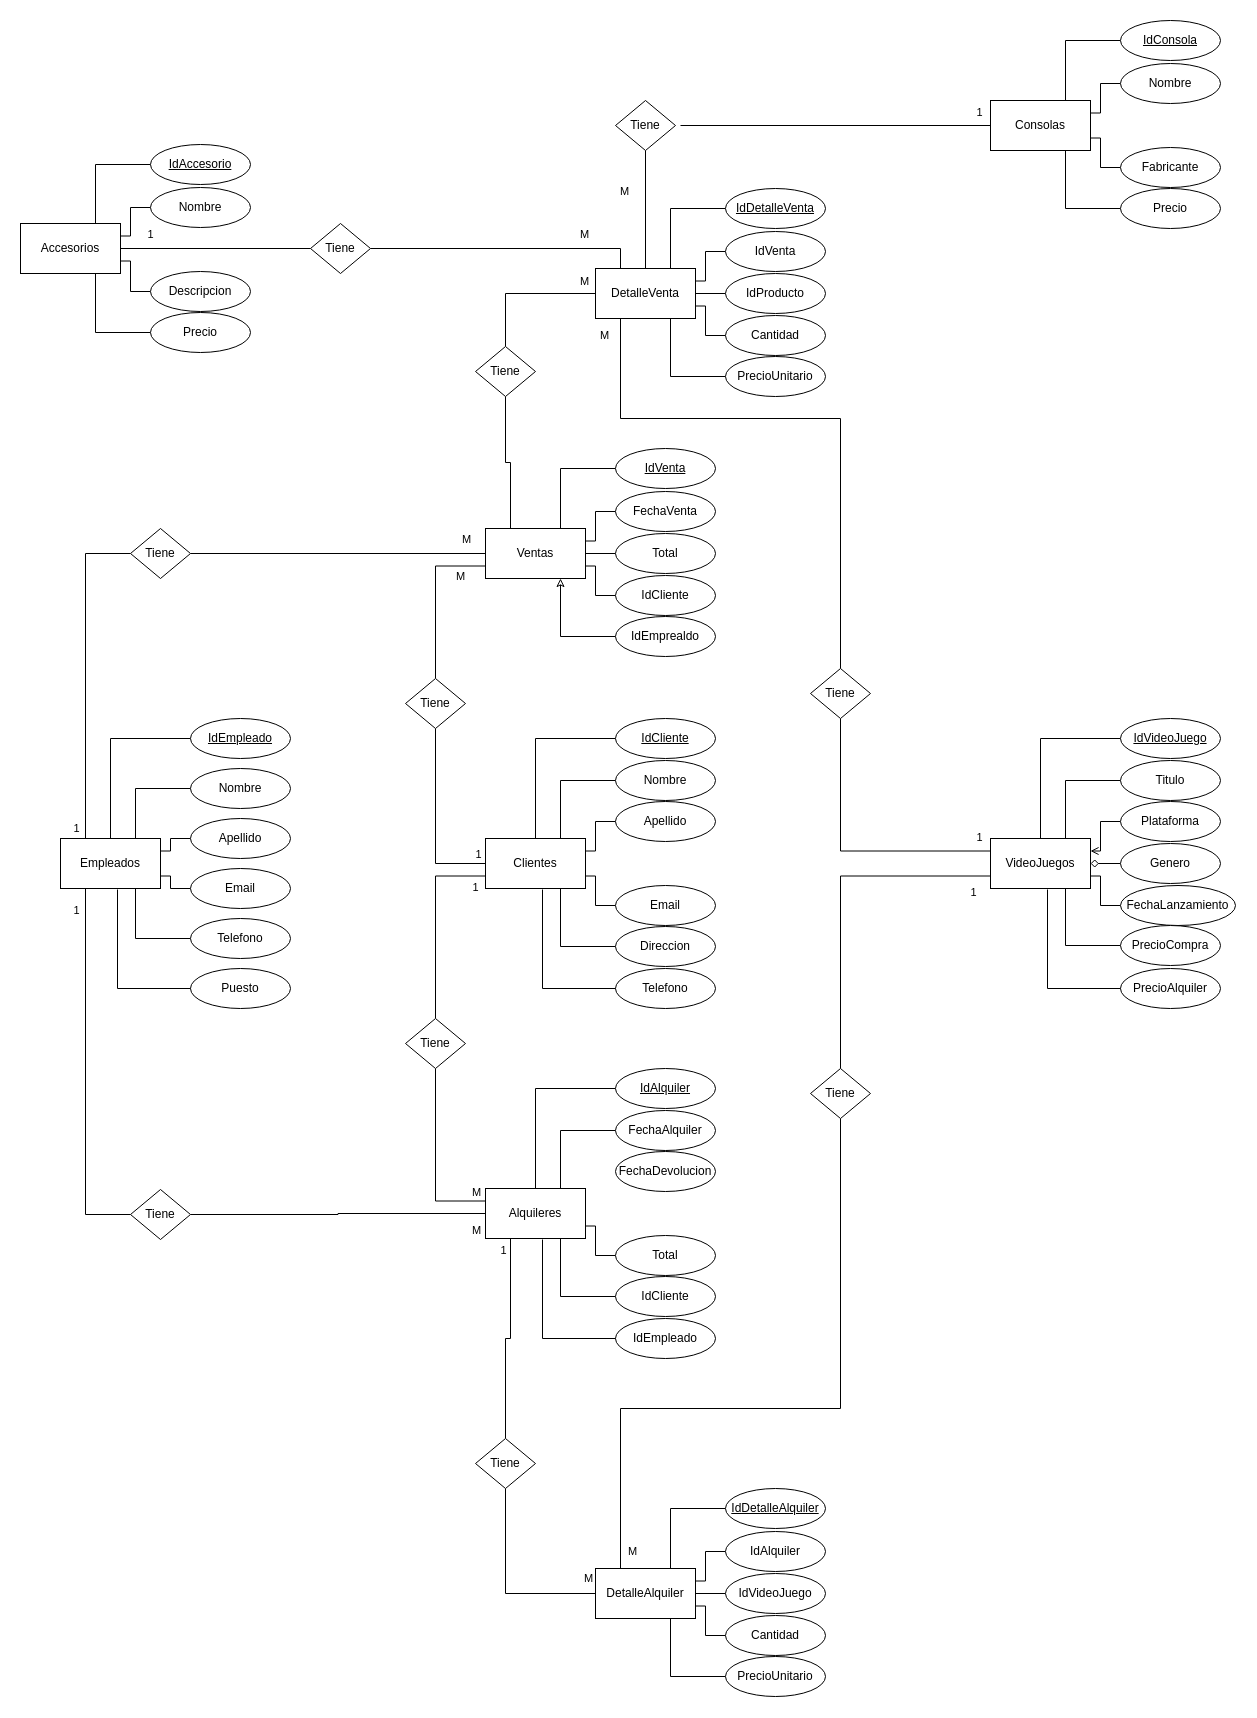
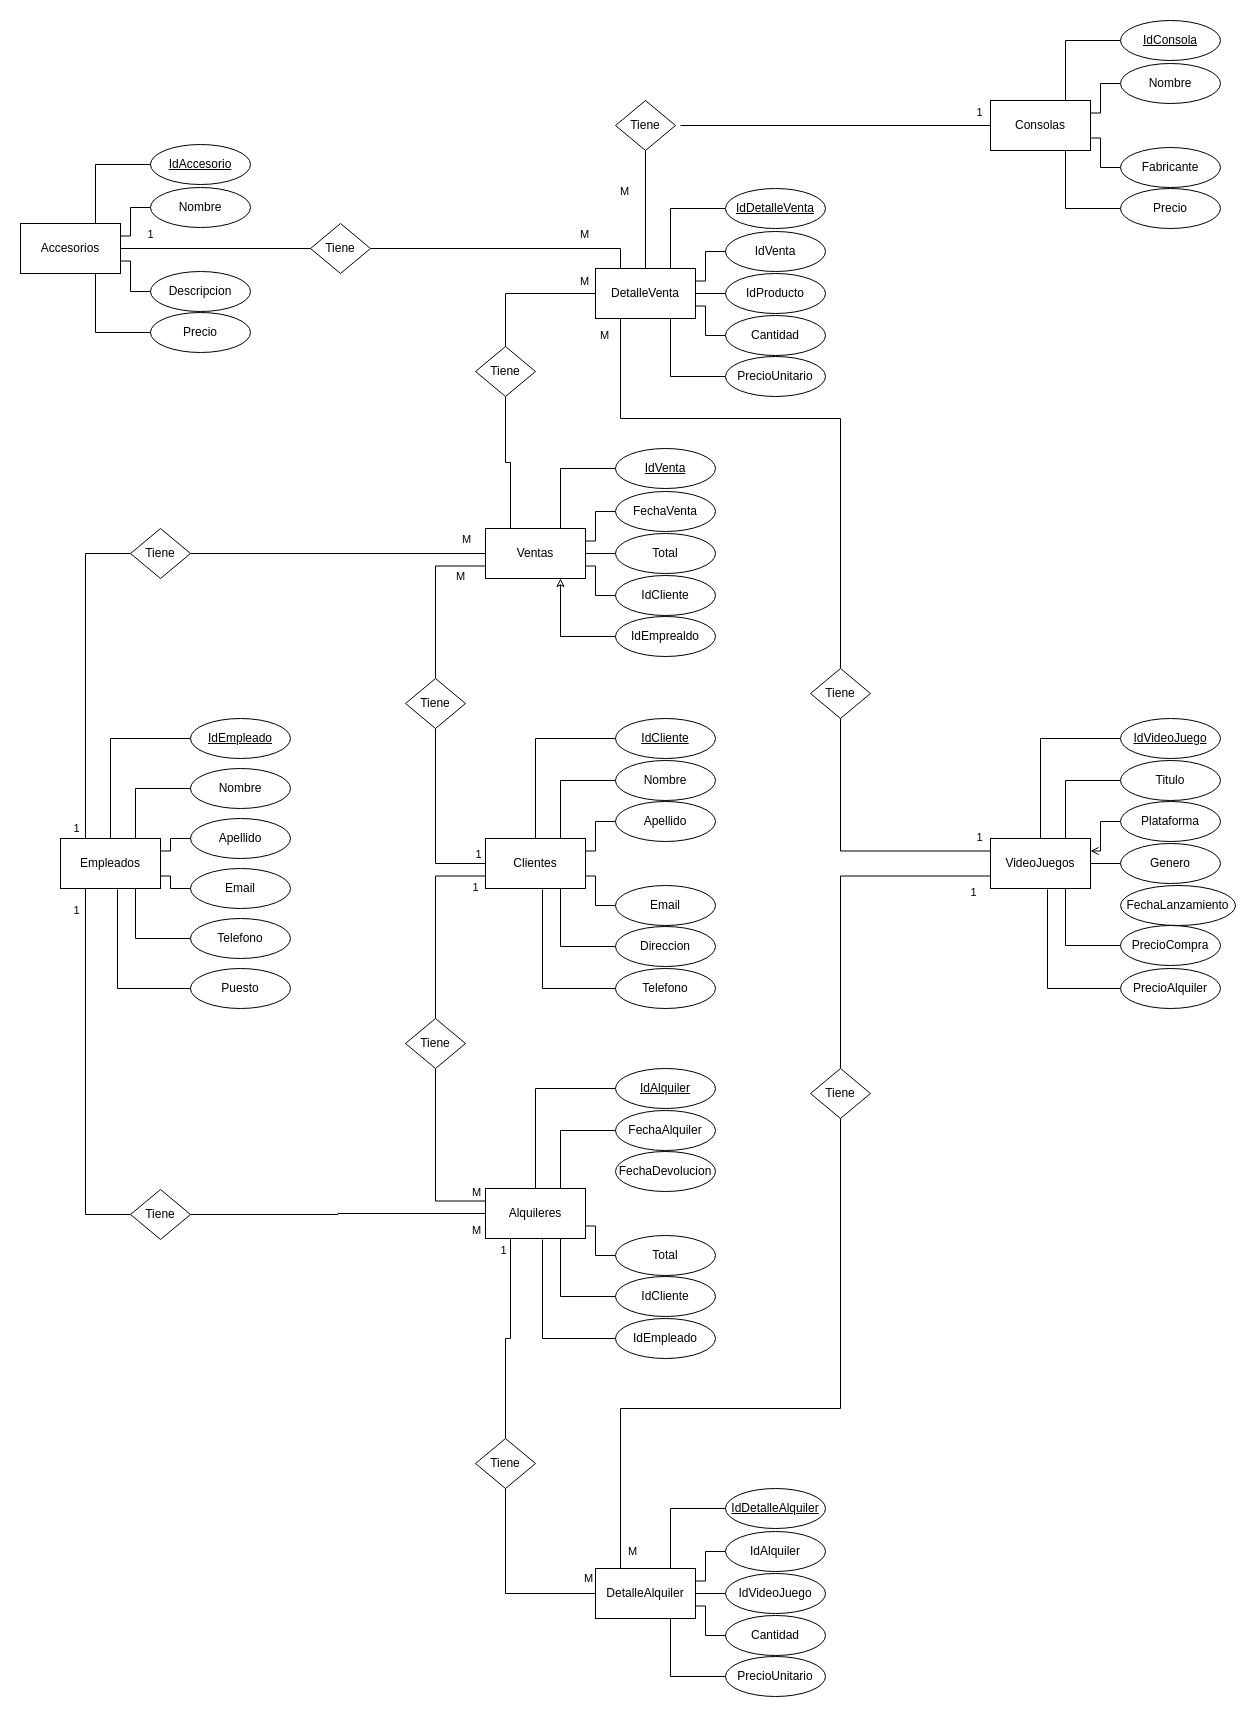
edge "Genero" -> "VideoJuegos": arrowhead diamond -> none
edge "VideoJuegos" -- "FechaLanzamiento": removed
